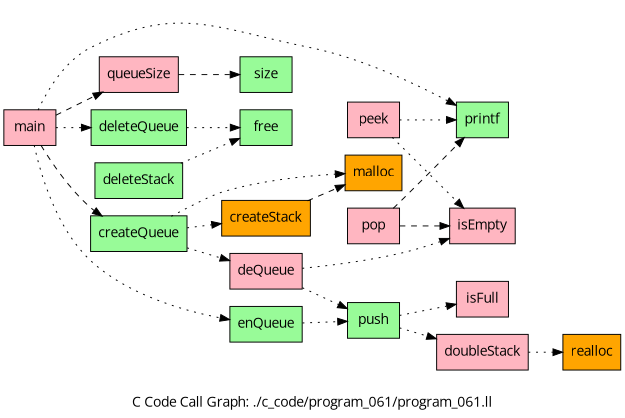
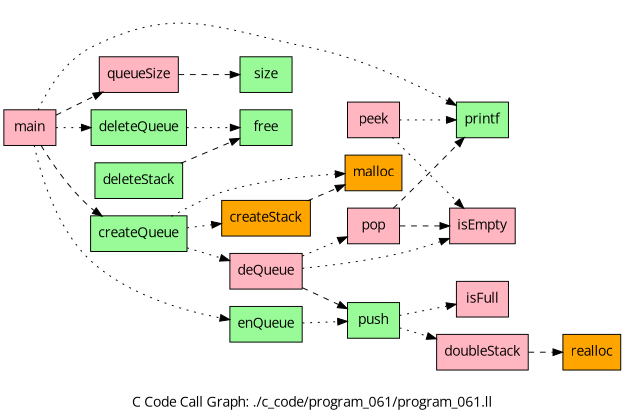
edge "deleteStack" -> "free": style dotted -> dashed
edge "deQueue" -> "pop": added
edge "deQueue" -> "push": style dotted -> dashed
edge "doubleStack" -> "realloc": style dotted -> dashed
